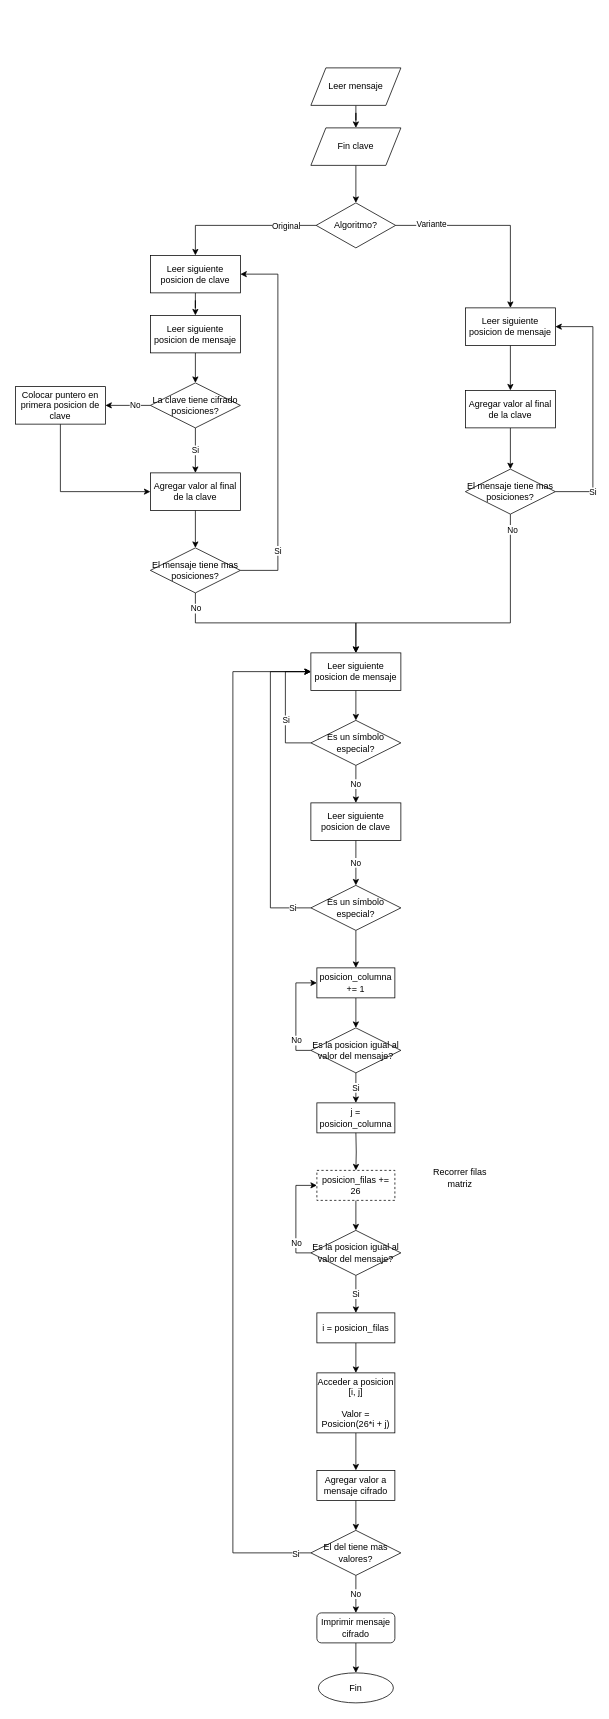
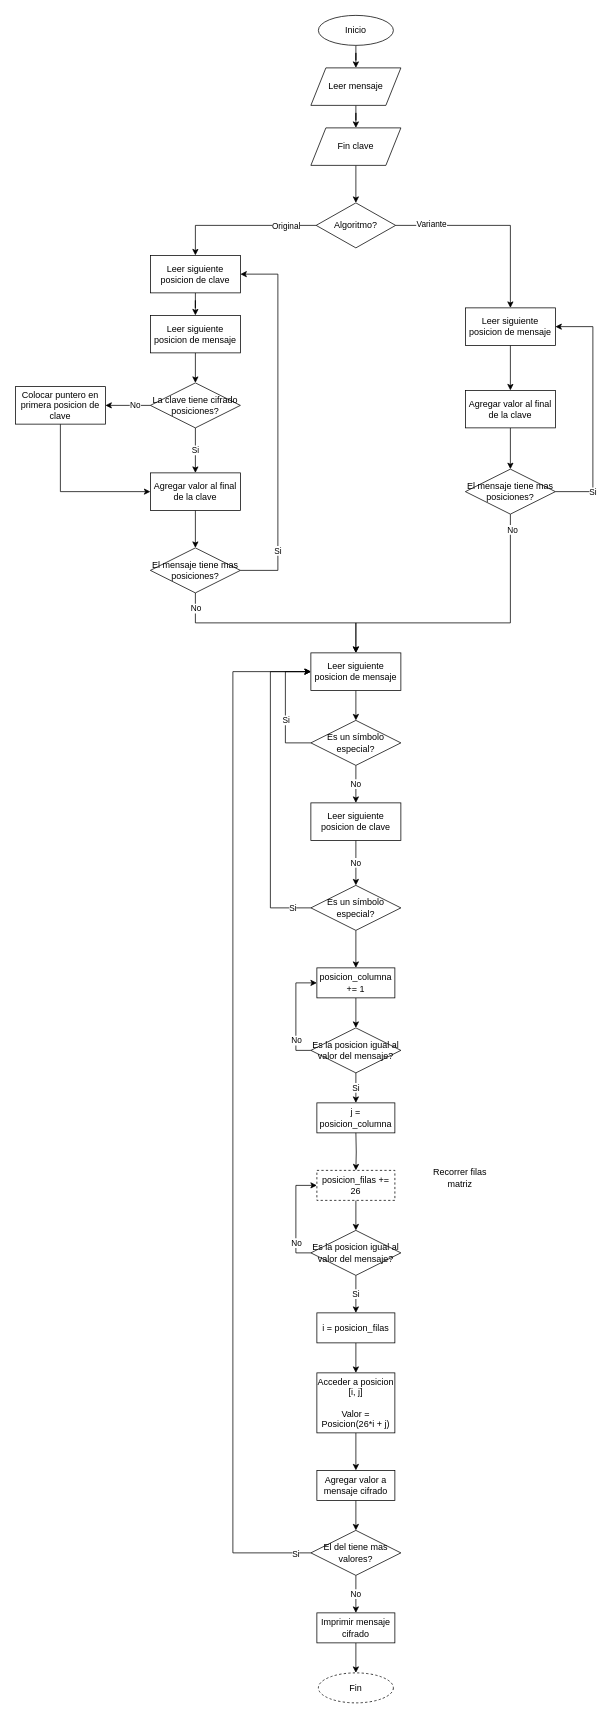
node "Inicio": added
edge "Inicio" -> "Leer mensaje": added
node "Imprimir mensaje cifrado": shape rounded rectangle -> rectangle
node "Fin": style solid -> dashed
